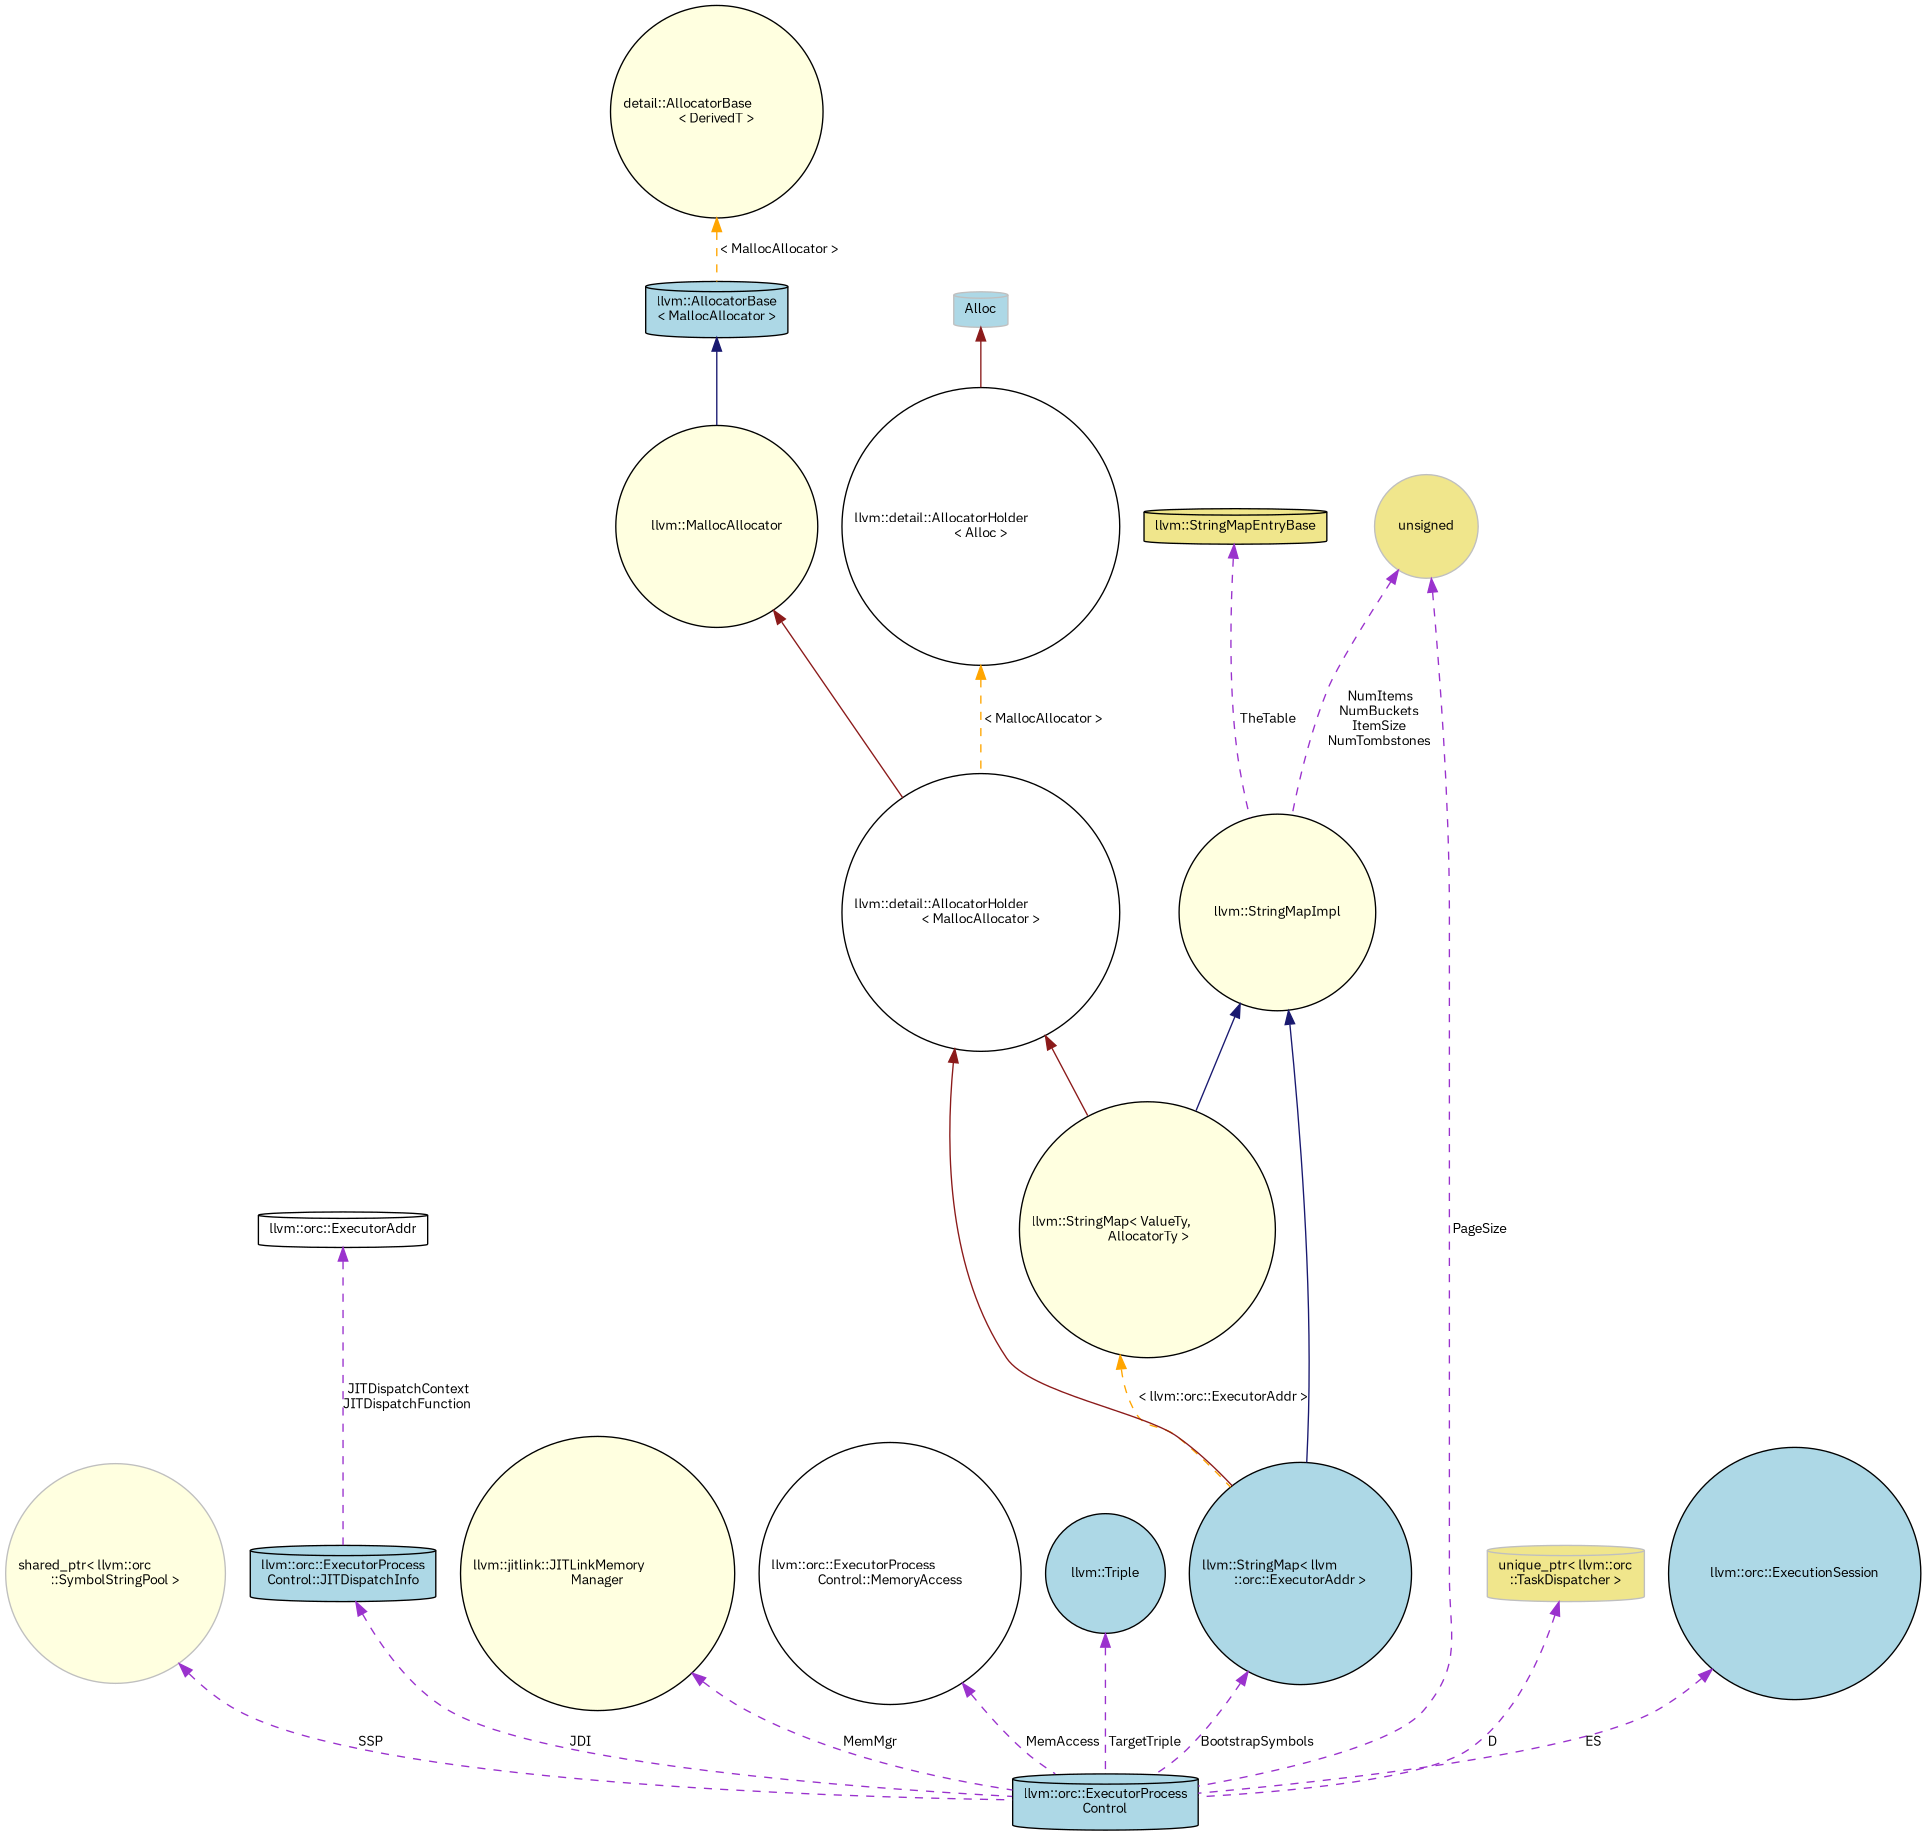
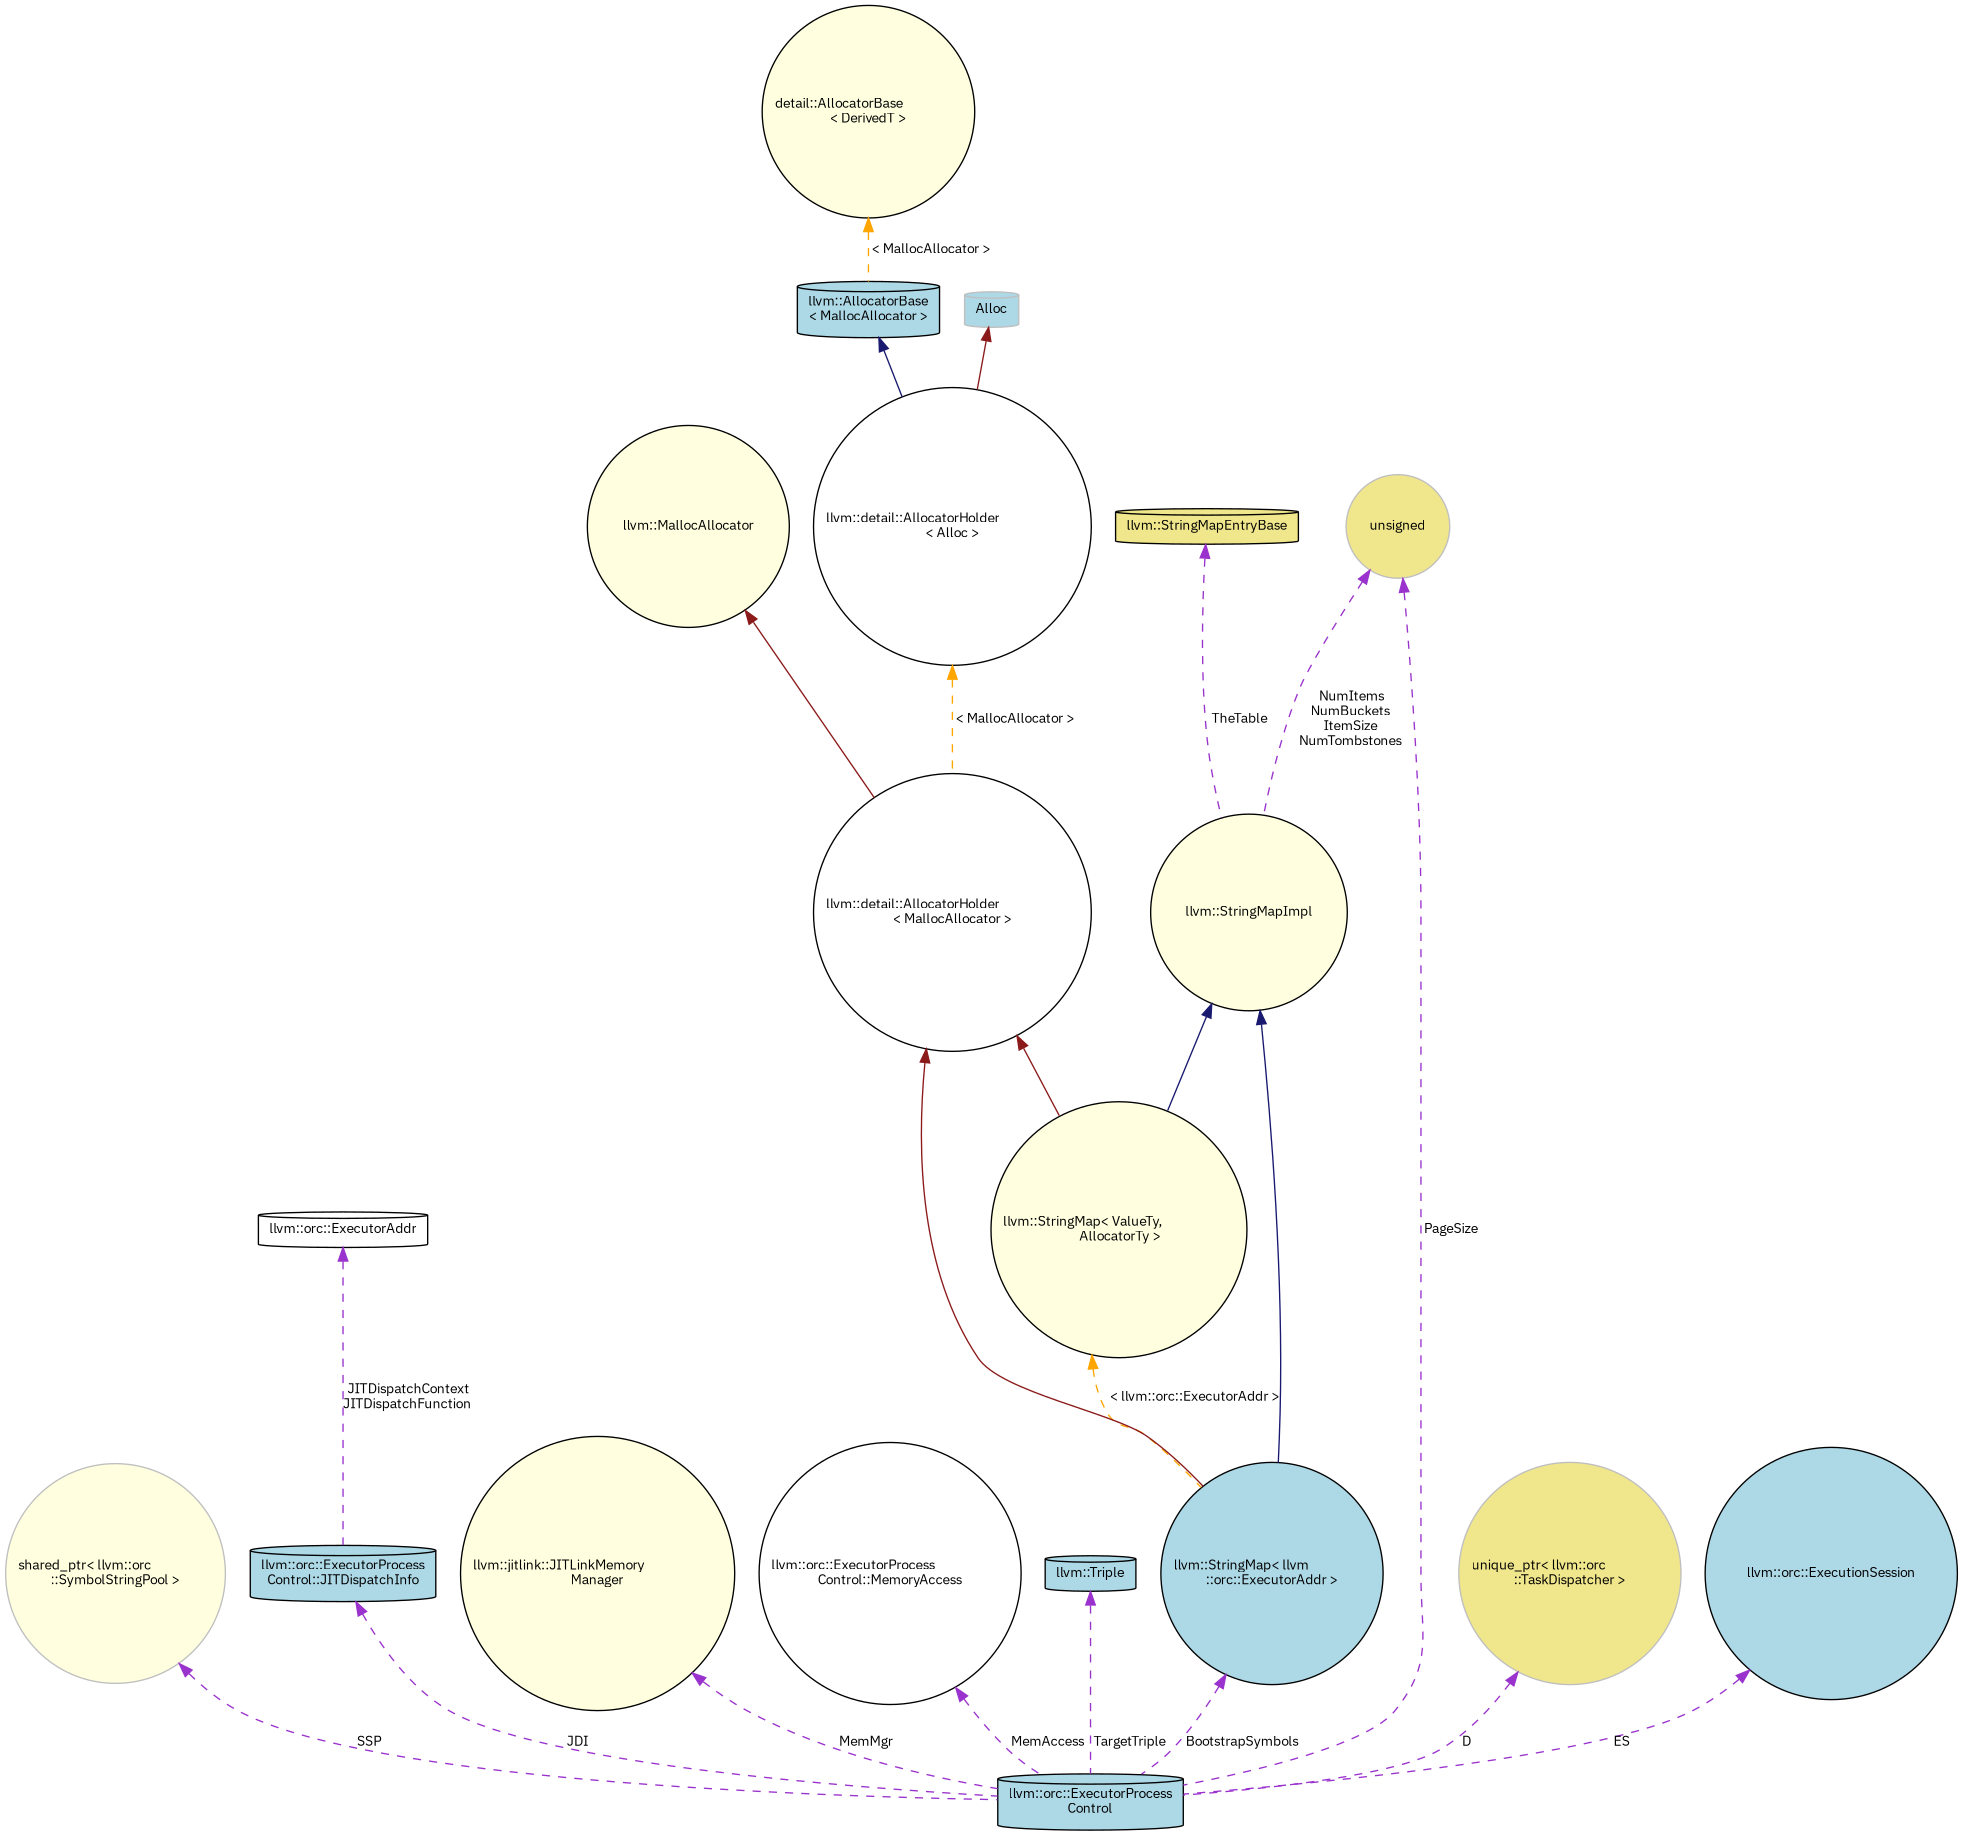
edge "llvm::MallocAllocator" -> "llvm::AllocatorBase < MallocAllocator >": now "llvm::detail::AllocatorHolder < Alloc >" -> "llvm::AllocatorBase < MallocAllocator >"
node "llvm::Triple": shape circle -> cylinder
node "unique_ptr< llvm::orc ::TaskDispatcher >": shape cylinder -> circle
